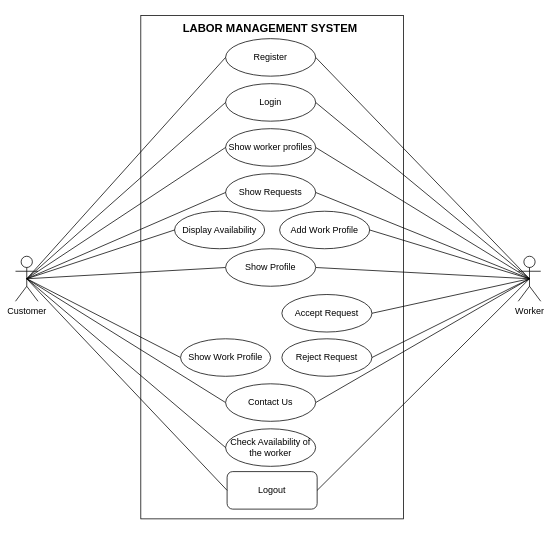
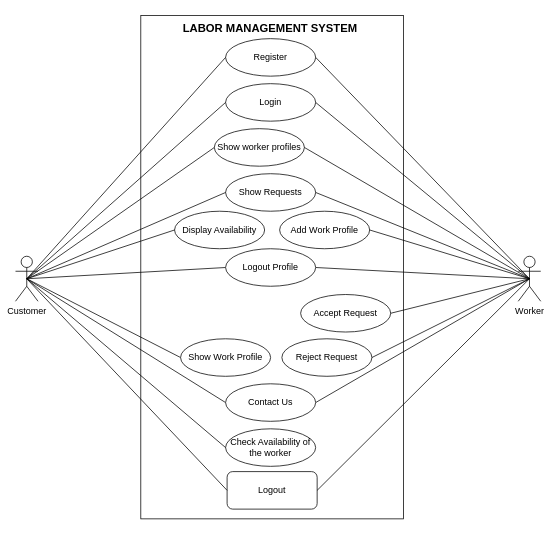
node "Show worker profiles": moved (270, 147) -> (259, 147)
node "Show Profile": label "Show Profile" -> "Logout Profile"
node "Accept Request": moved (327, 313) -> (345, 313)
